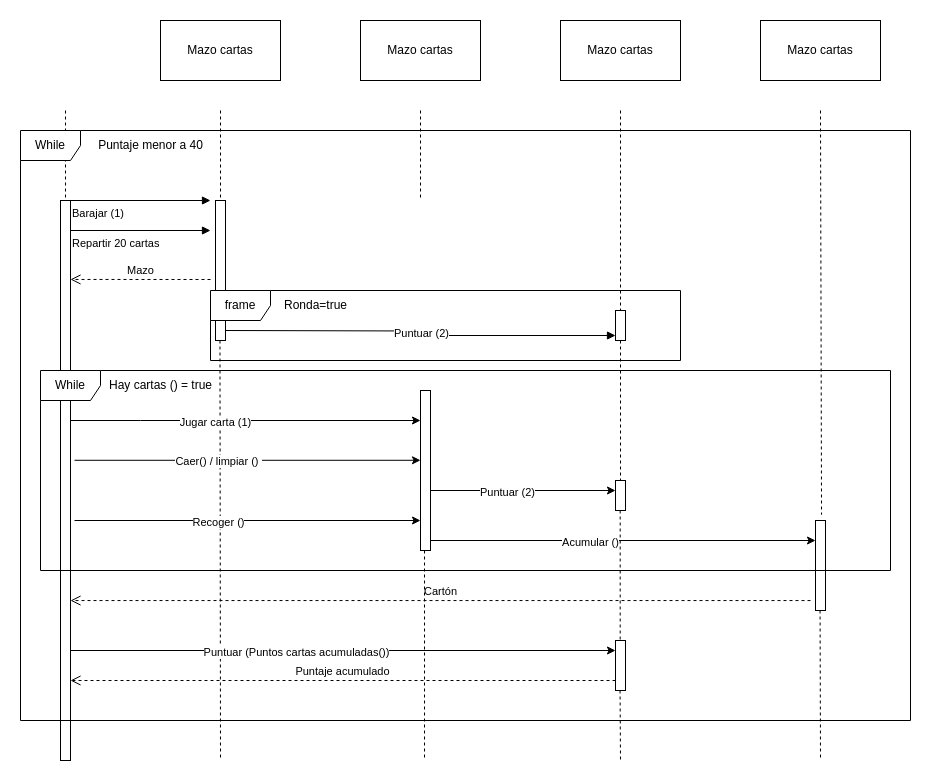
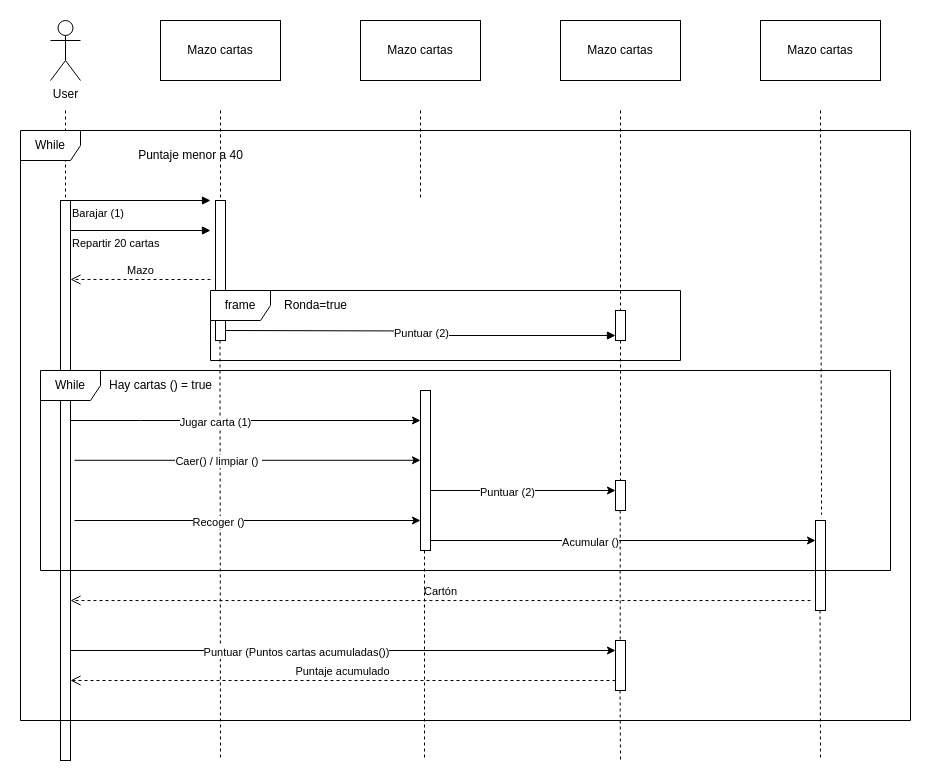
node "User": added
node "Puntaje menor a 40": moved (151, 146) -> (191, 156)
